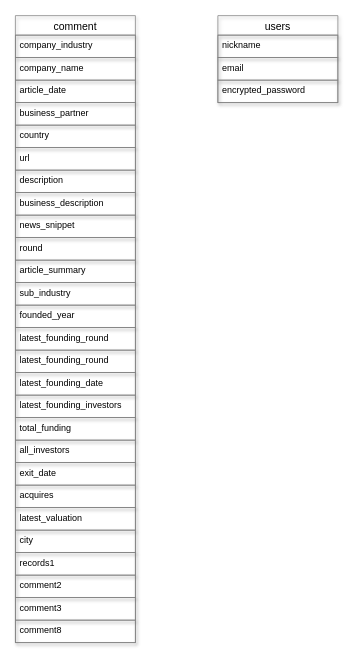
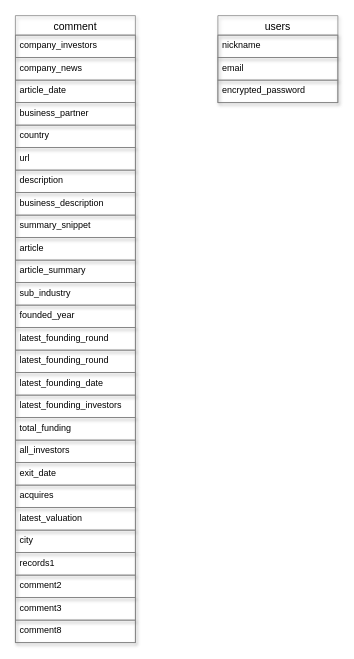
node "company_industry": label "company_industry" -> "company_investors"
node "company_name": label "company_name" -> "company_news"
node "news_snippet": label "news_snippet" -> "summary_snippet"
node "round": label "round" -> "article"
